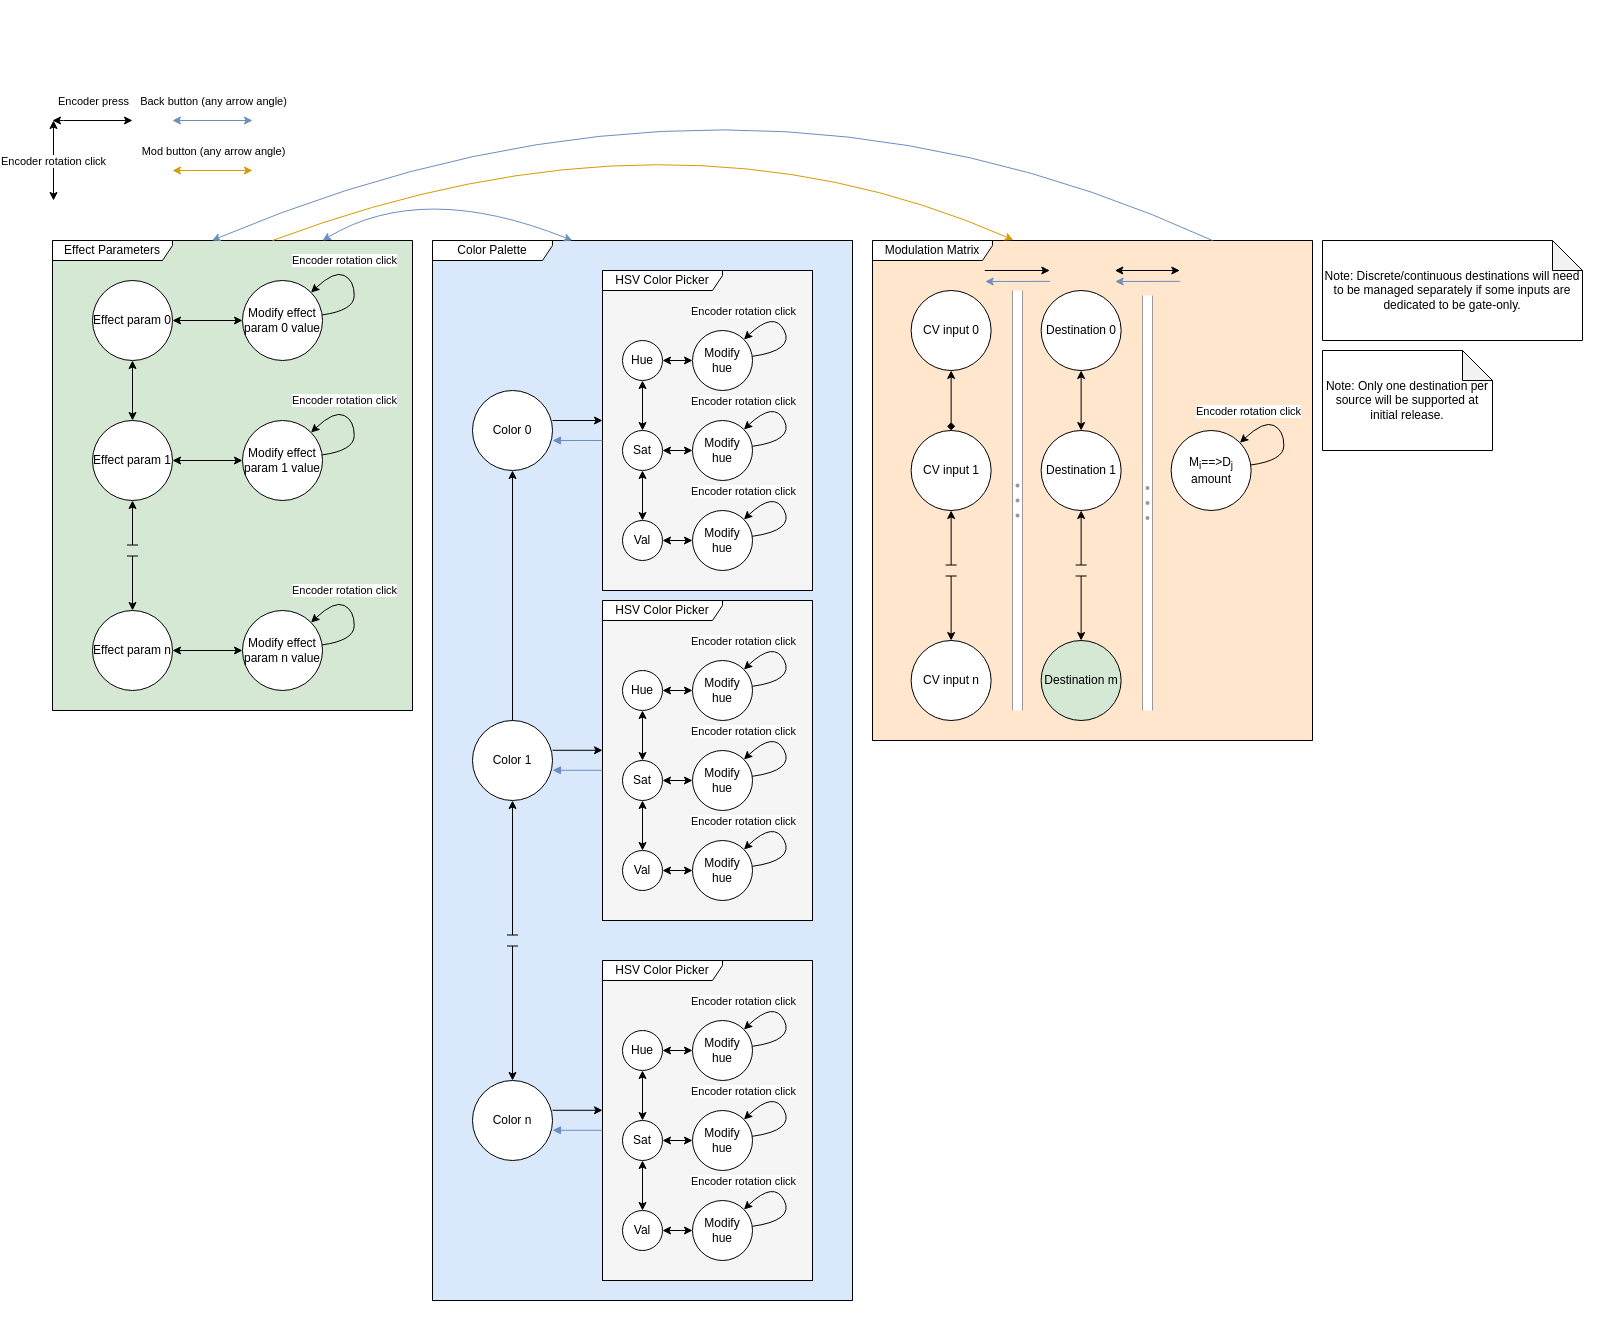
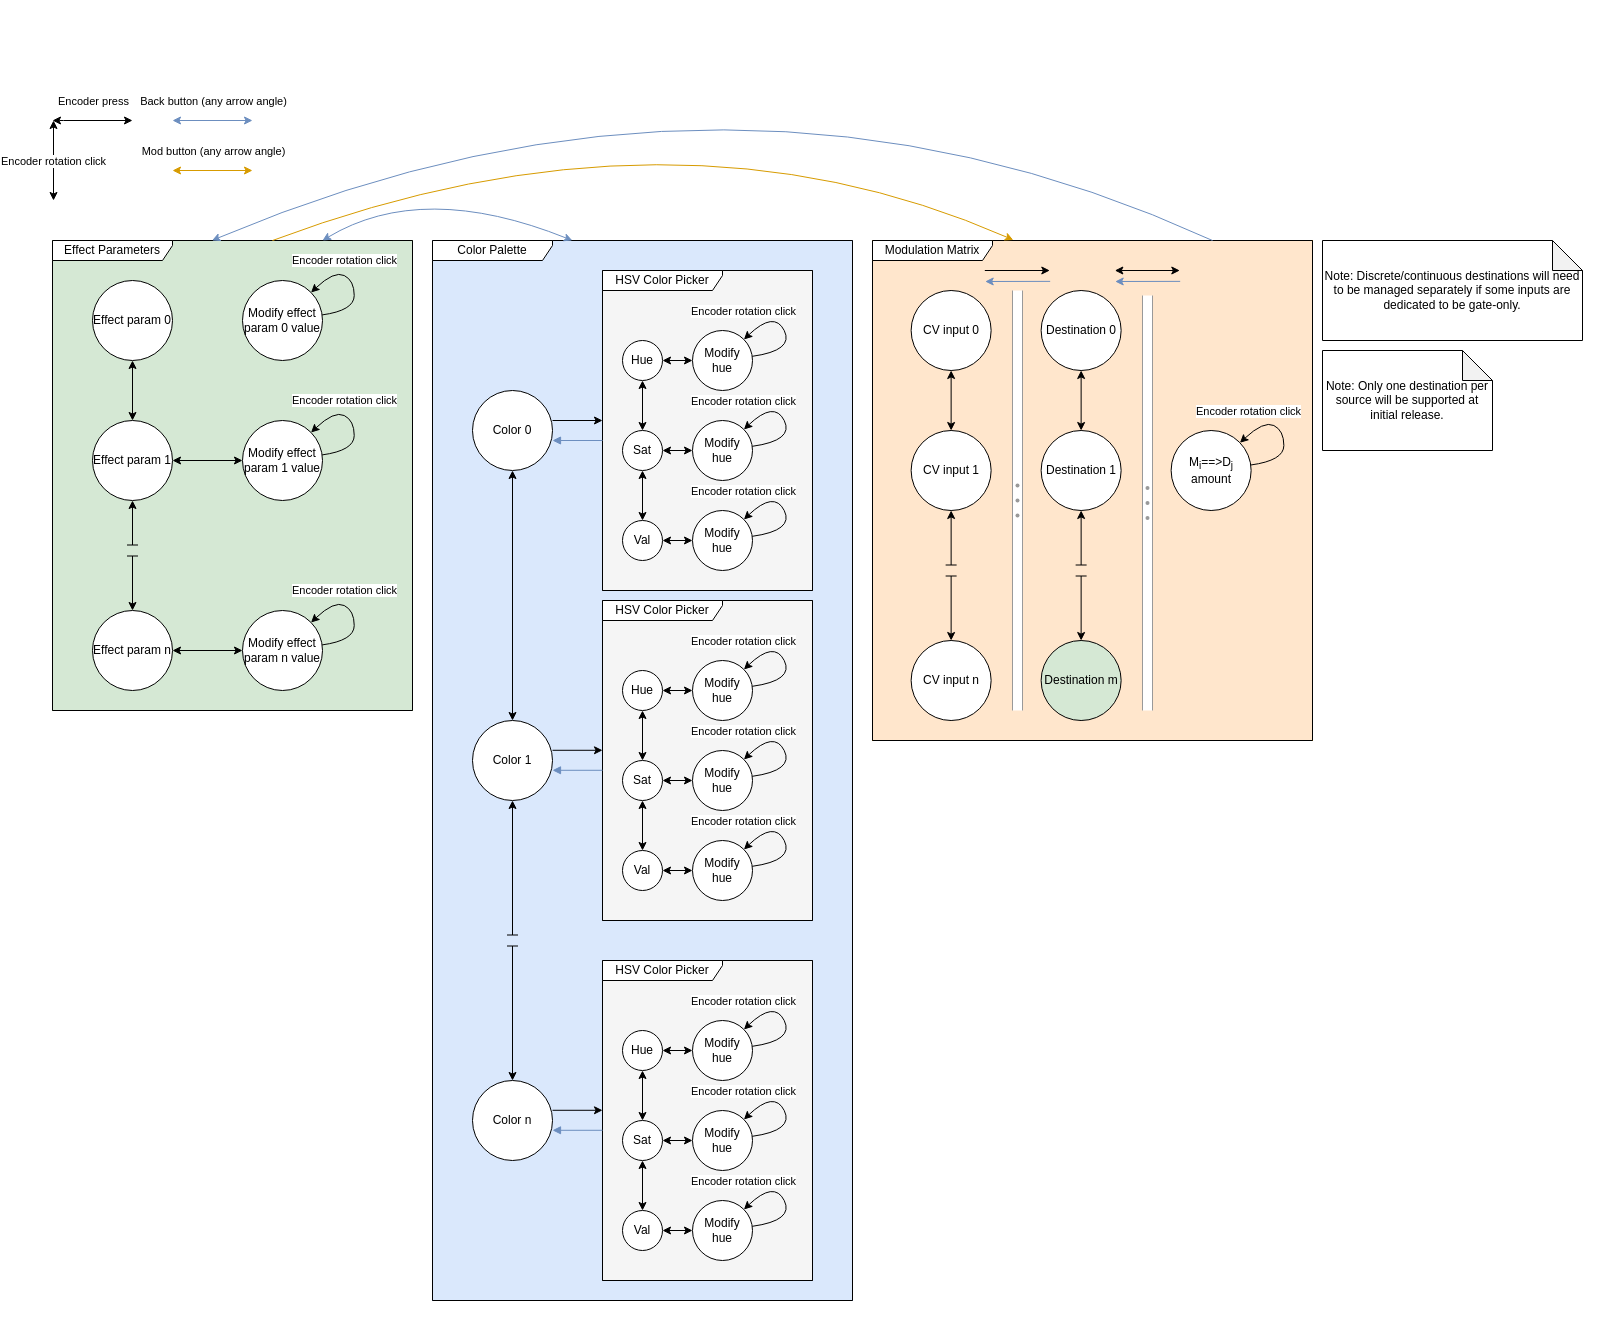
edge "Effect param 0" -- "Modify effect param 0 value": removed
edge "CV input 0" -- "CV input 1": arrowhead diamond -> classic
edge "Color 1" -> "Color 0": arrowhead none -> classic
